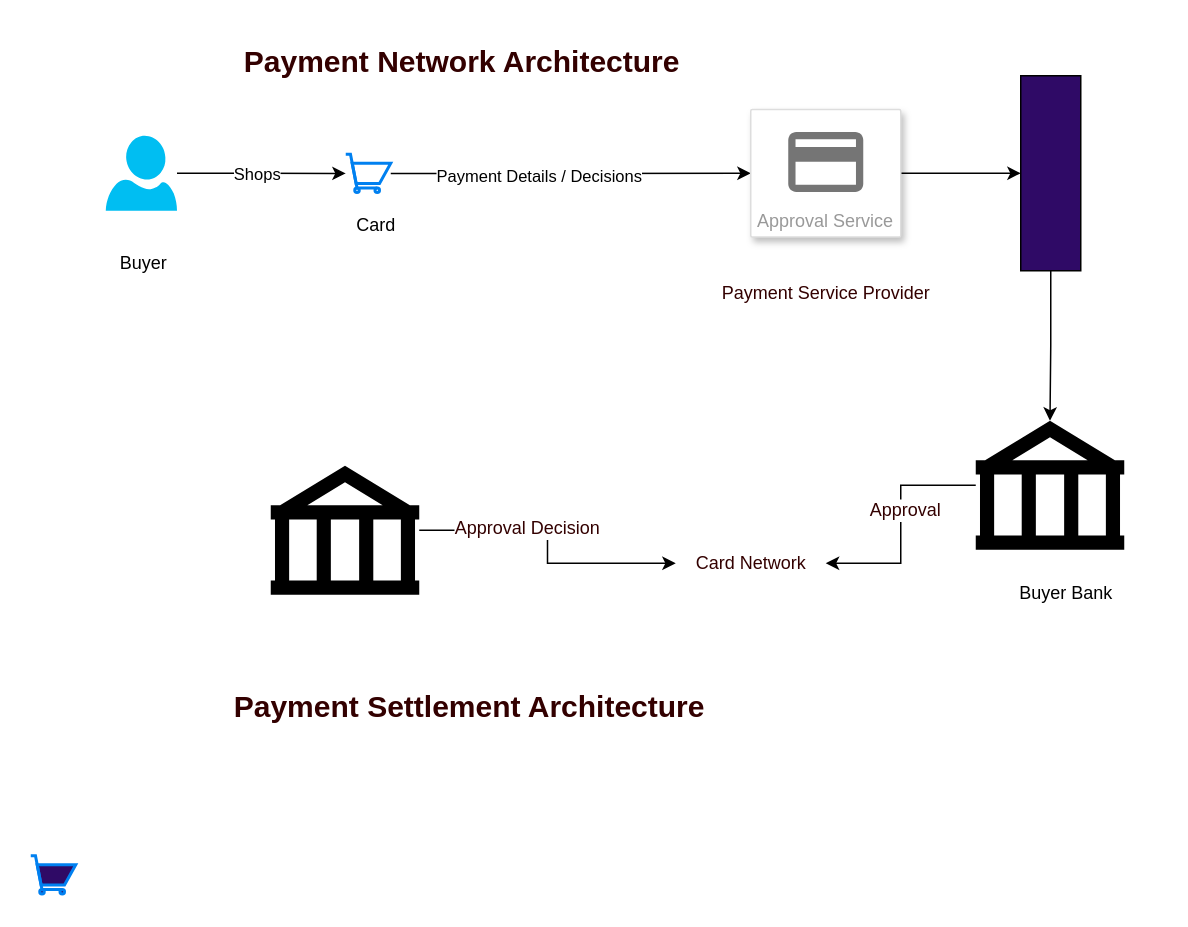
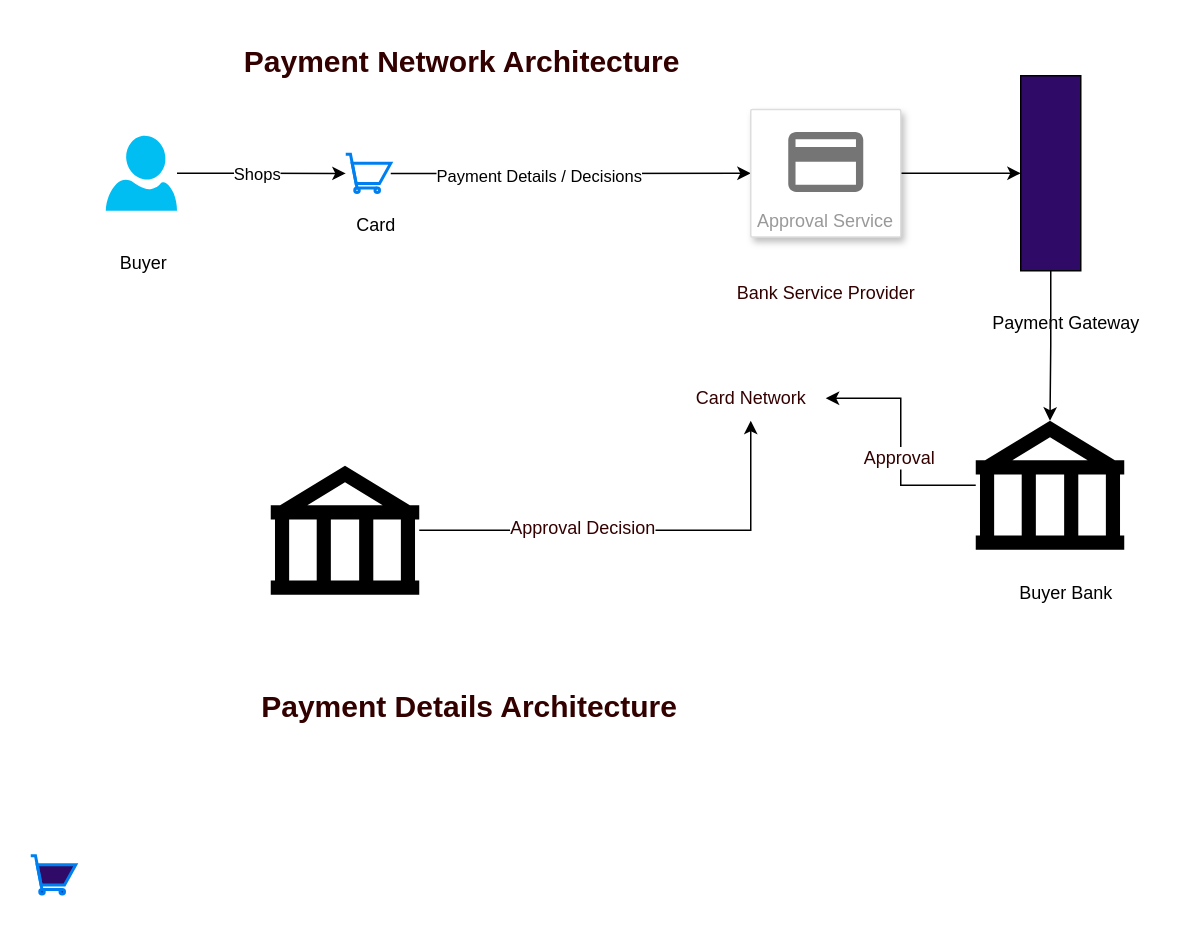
node "Payment Service Provider": label "Payment Service Provider" -> "Bank Service Provider"
node "Payment Gateway": added
node "Card Network": moved (751, 563) -> (751, 398)
node "Payment Settlement Architecture": label "Payment Settlement Architecture" -> "Payment Details Architecture"
